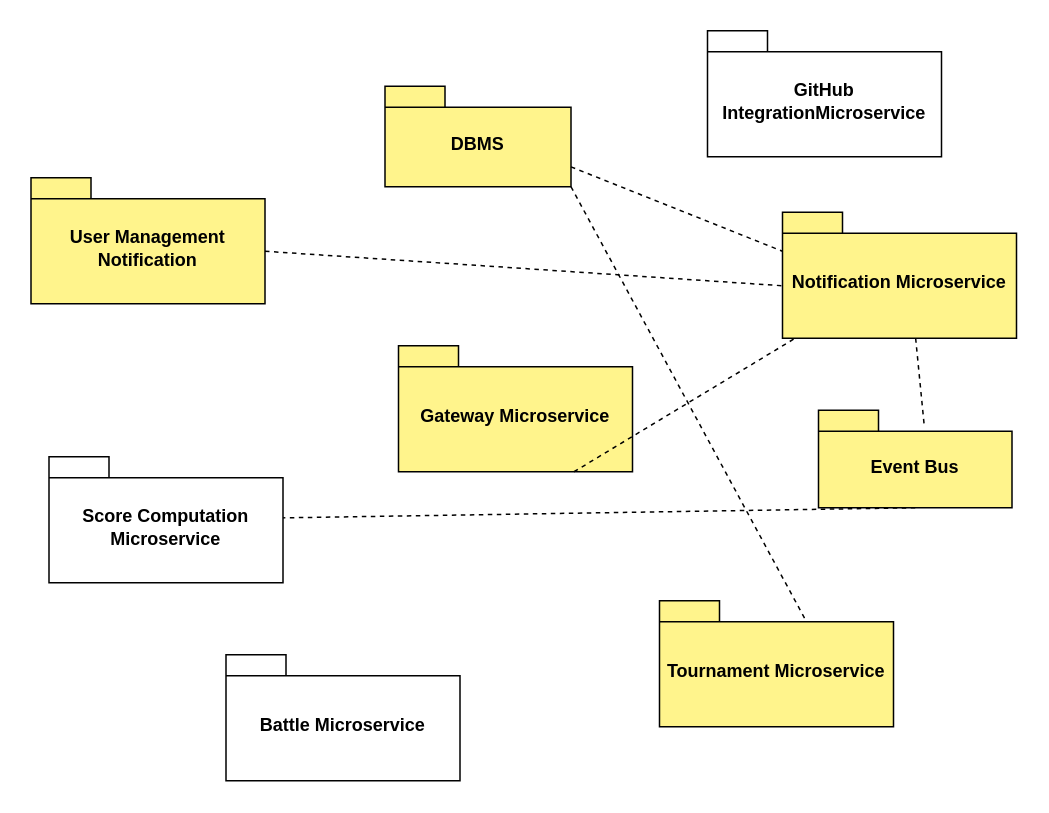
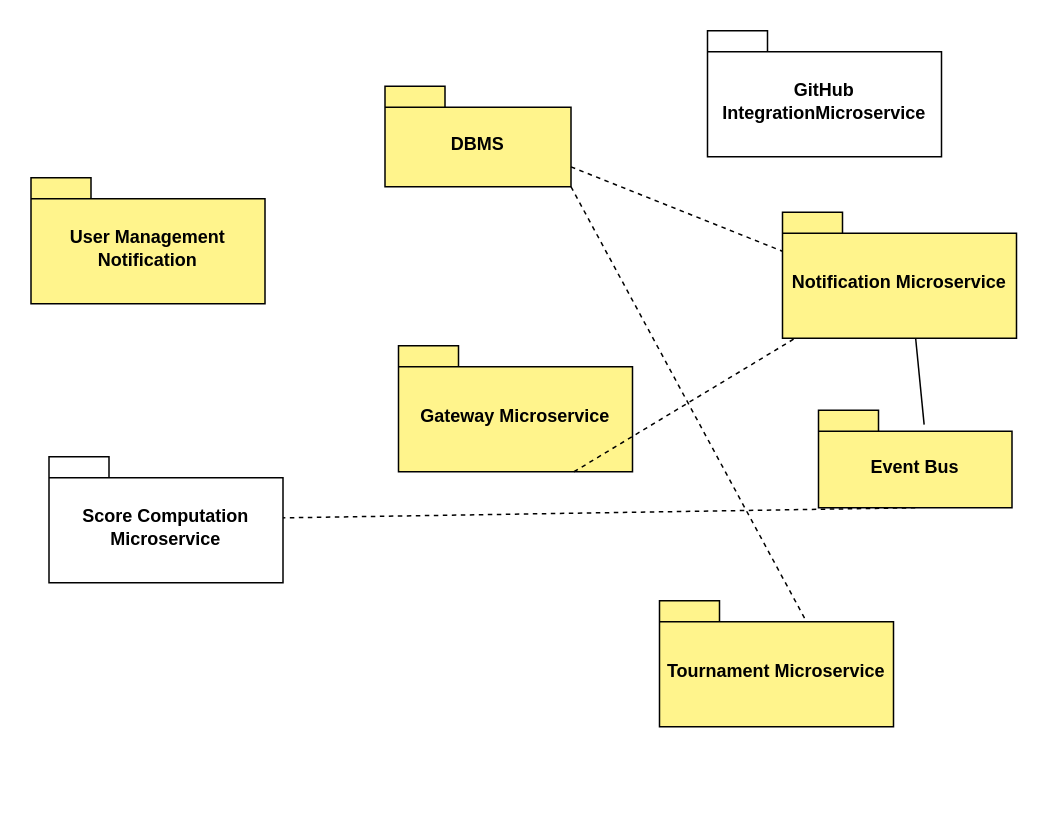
edge "User Management Notification" -- "Notification Microservice": removed
edge "Notification Microservice" -- "Event Bus": style dashed -> solid
node "Battle Microservice": removed
